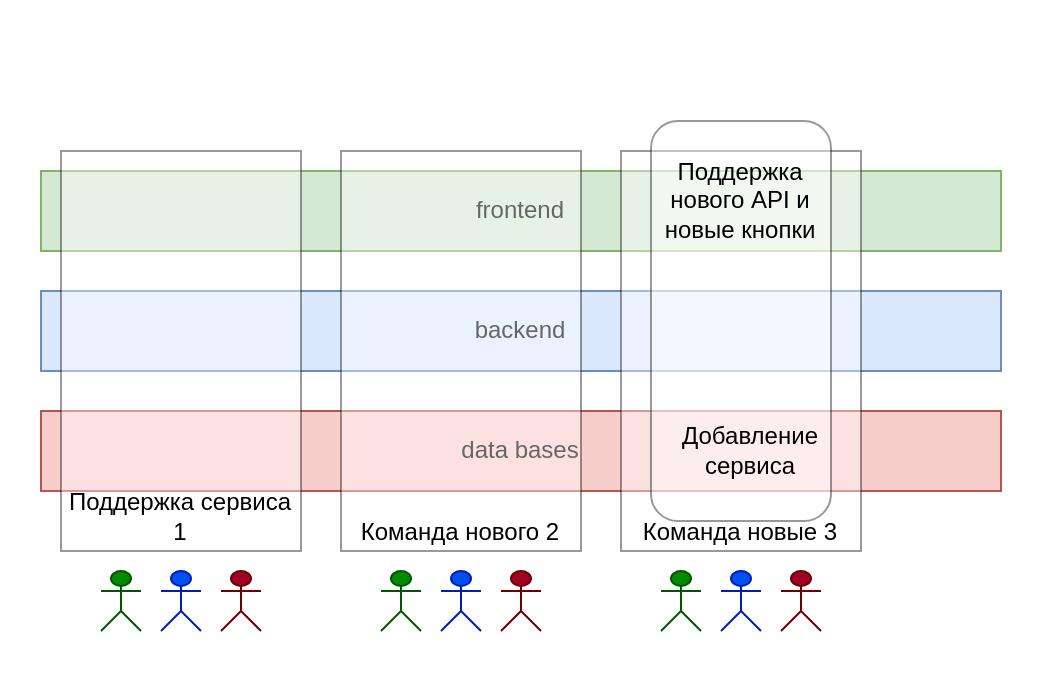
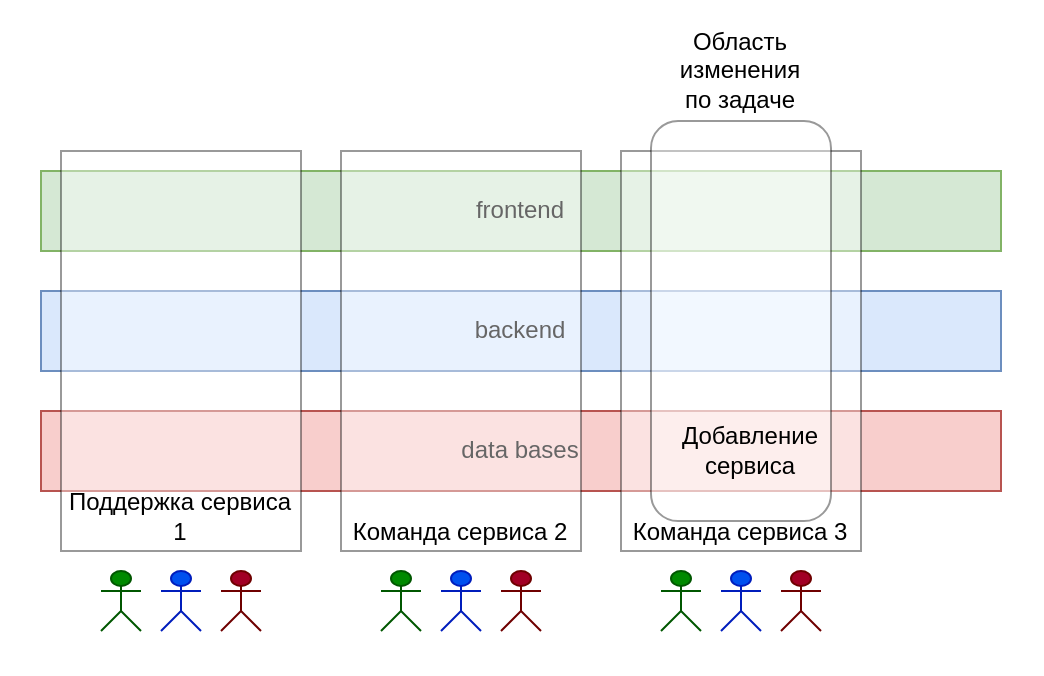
node "Область изменения по задаче": added
node "Поддержка нового API и новые кнопки": removed
node "Команда нового 2": label "Команда нового 2" -> "Команда сервиса 2"
node "Команда новые 3": label "Команда новые 3" -> "Команда сервиса 3"
